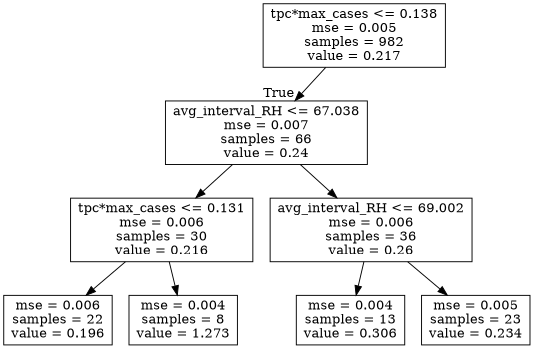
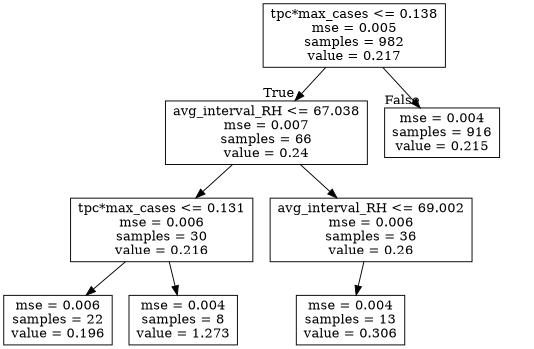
node "mse = 0.004 samples = 916 value = 0.215": added
node "mse = 0.005 samples = 23 value = 0.234": removed
